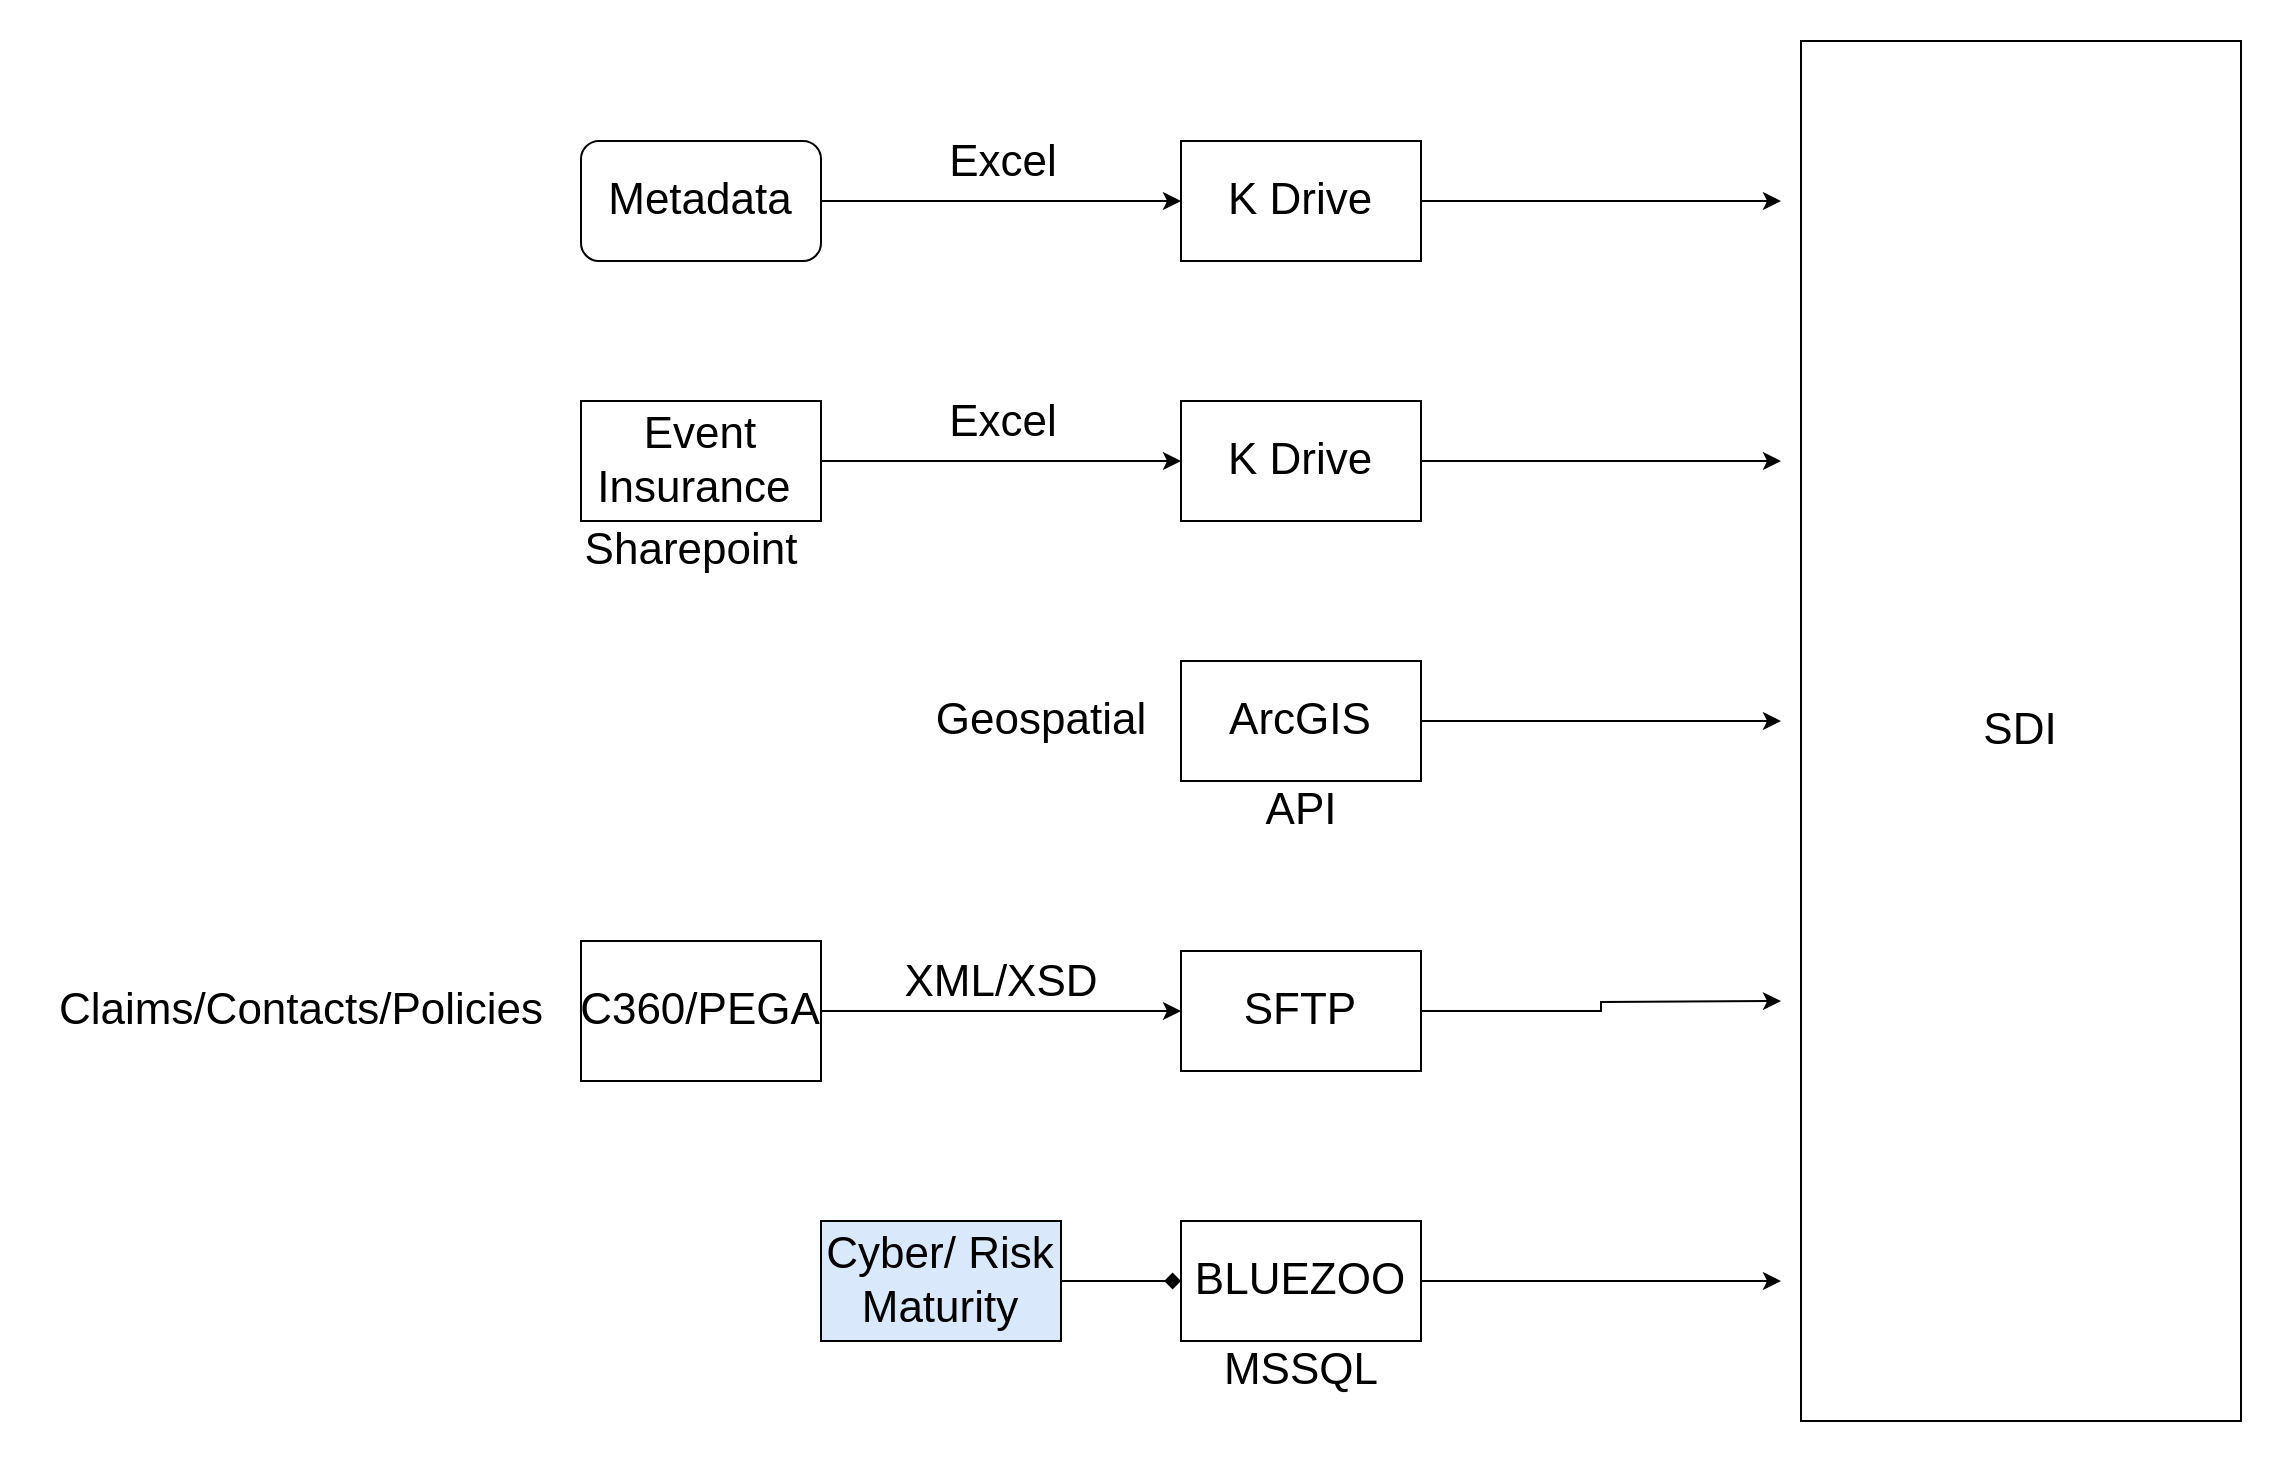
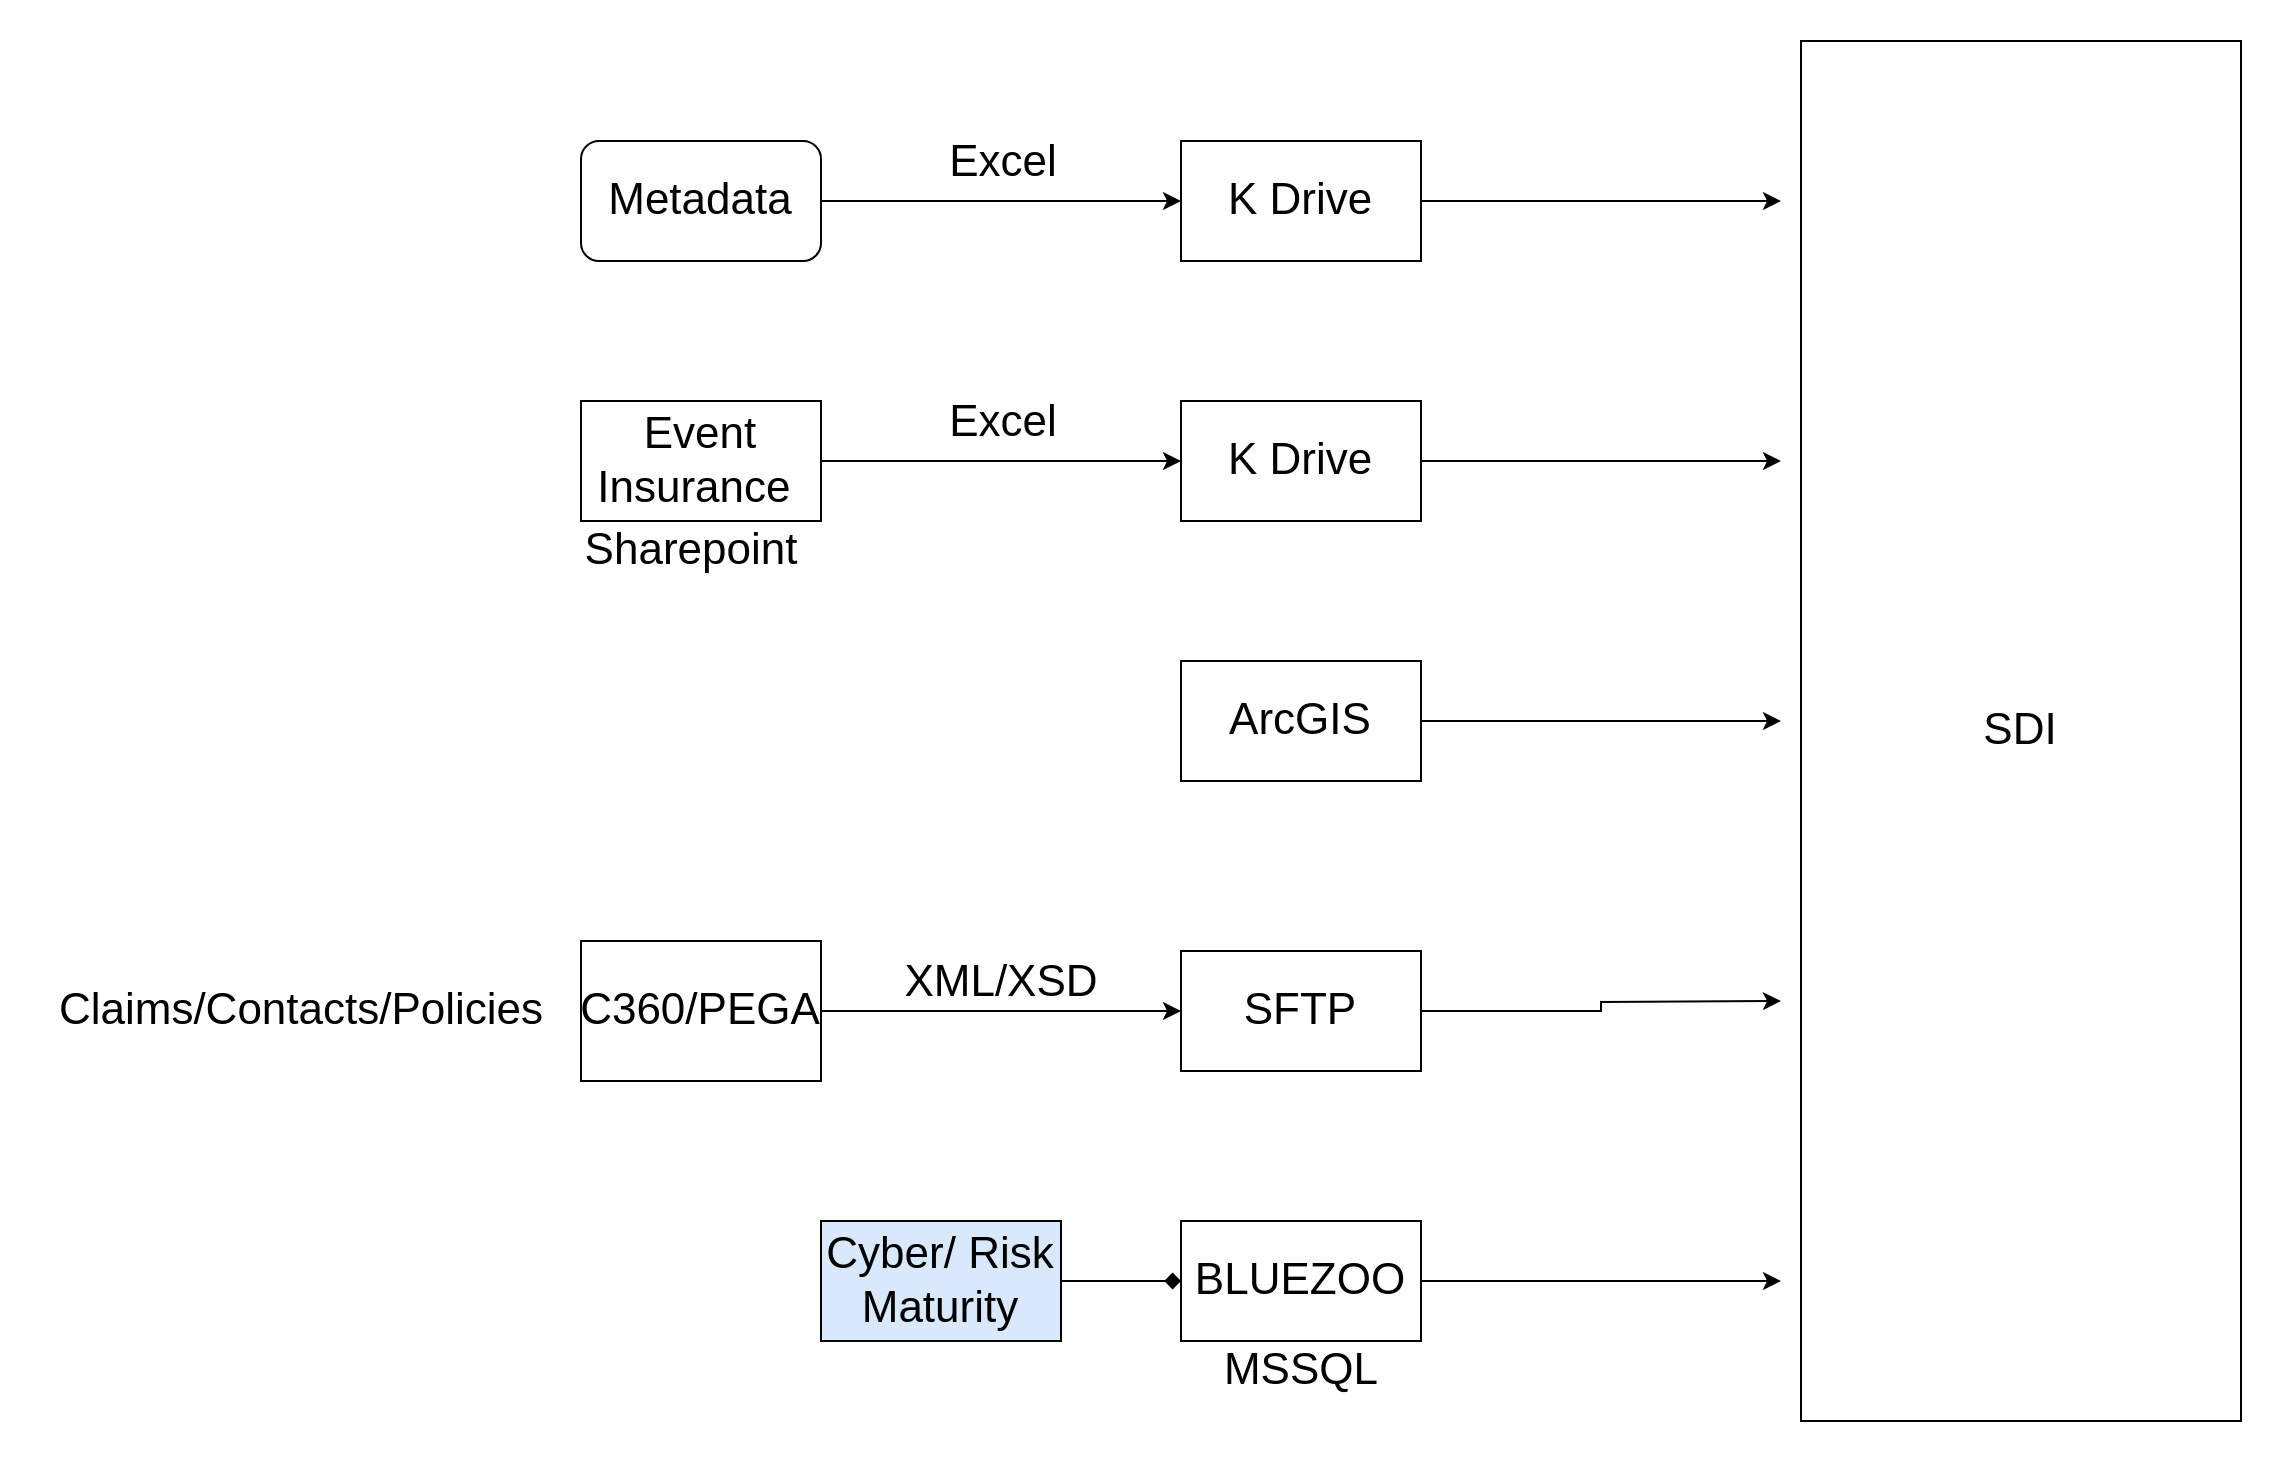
node "Geospatial": removed
node "API": removed
